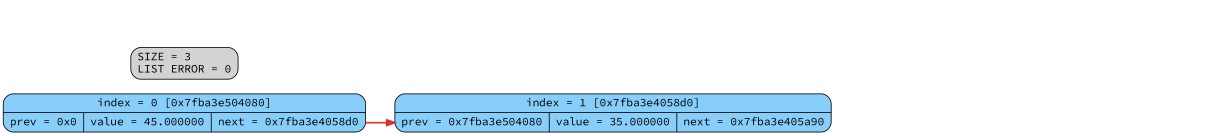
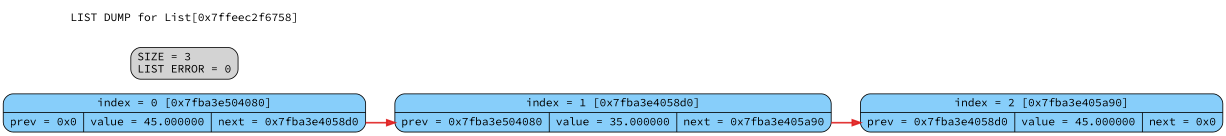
node "LIST DUMP for List[0x7ffeec2f6758]": added
node "index = 2 [0x7fba3e405a90]": added
